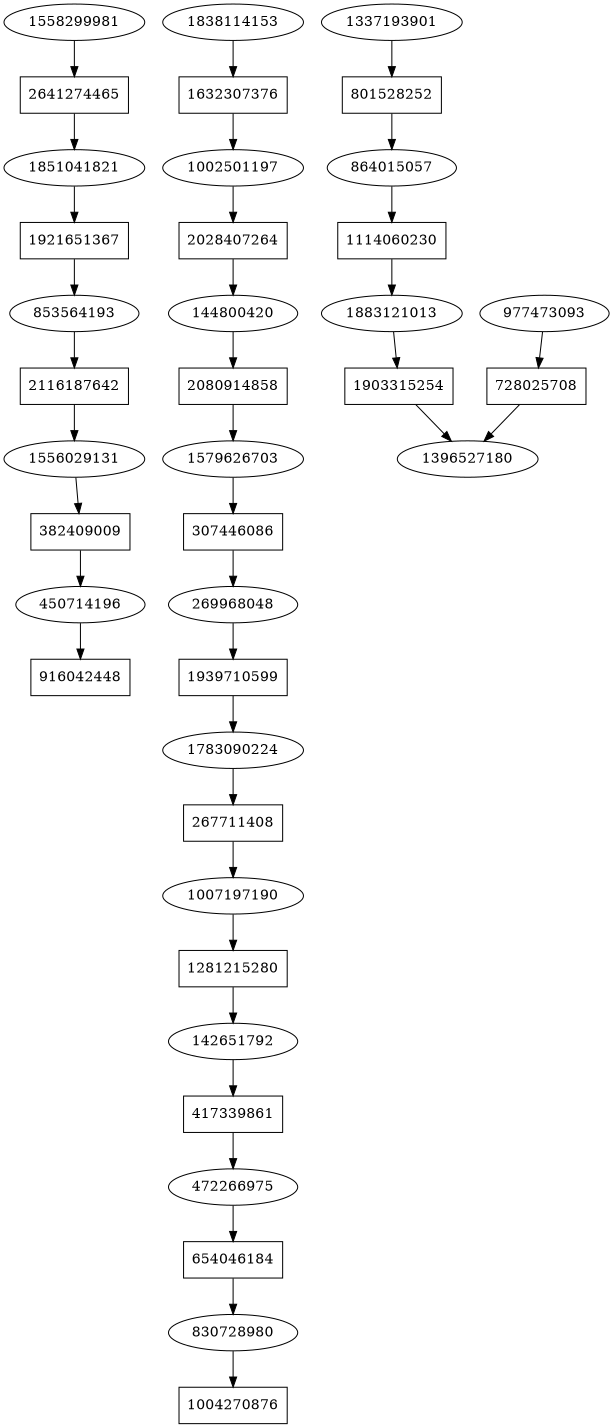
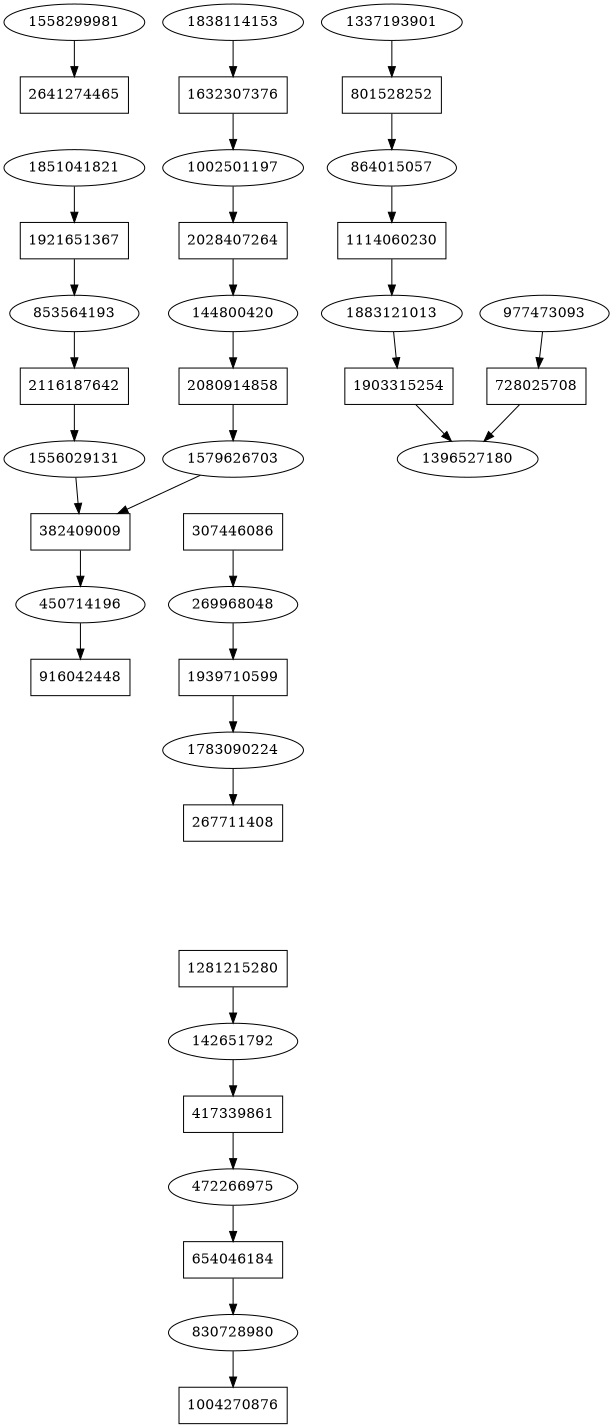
edge "2641274465" -> "1851041821": removed
edge "1579626703" -> "307446086": now "1579626703" -> "382409009"
node "1007197190": removed
